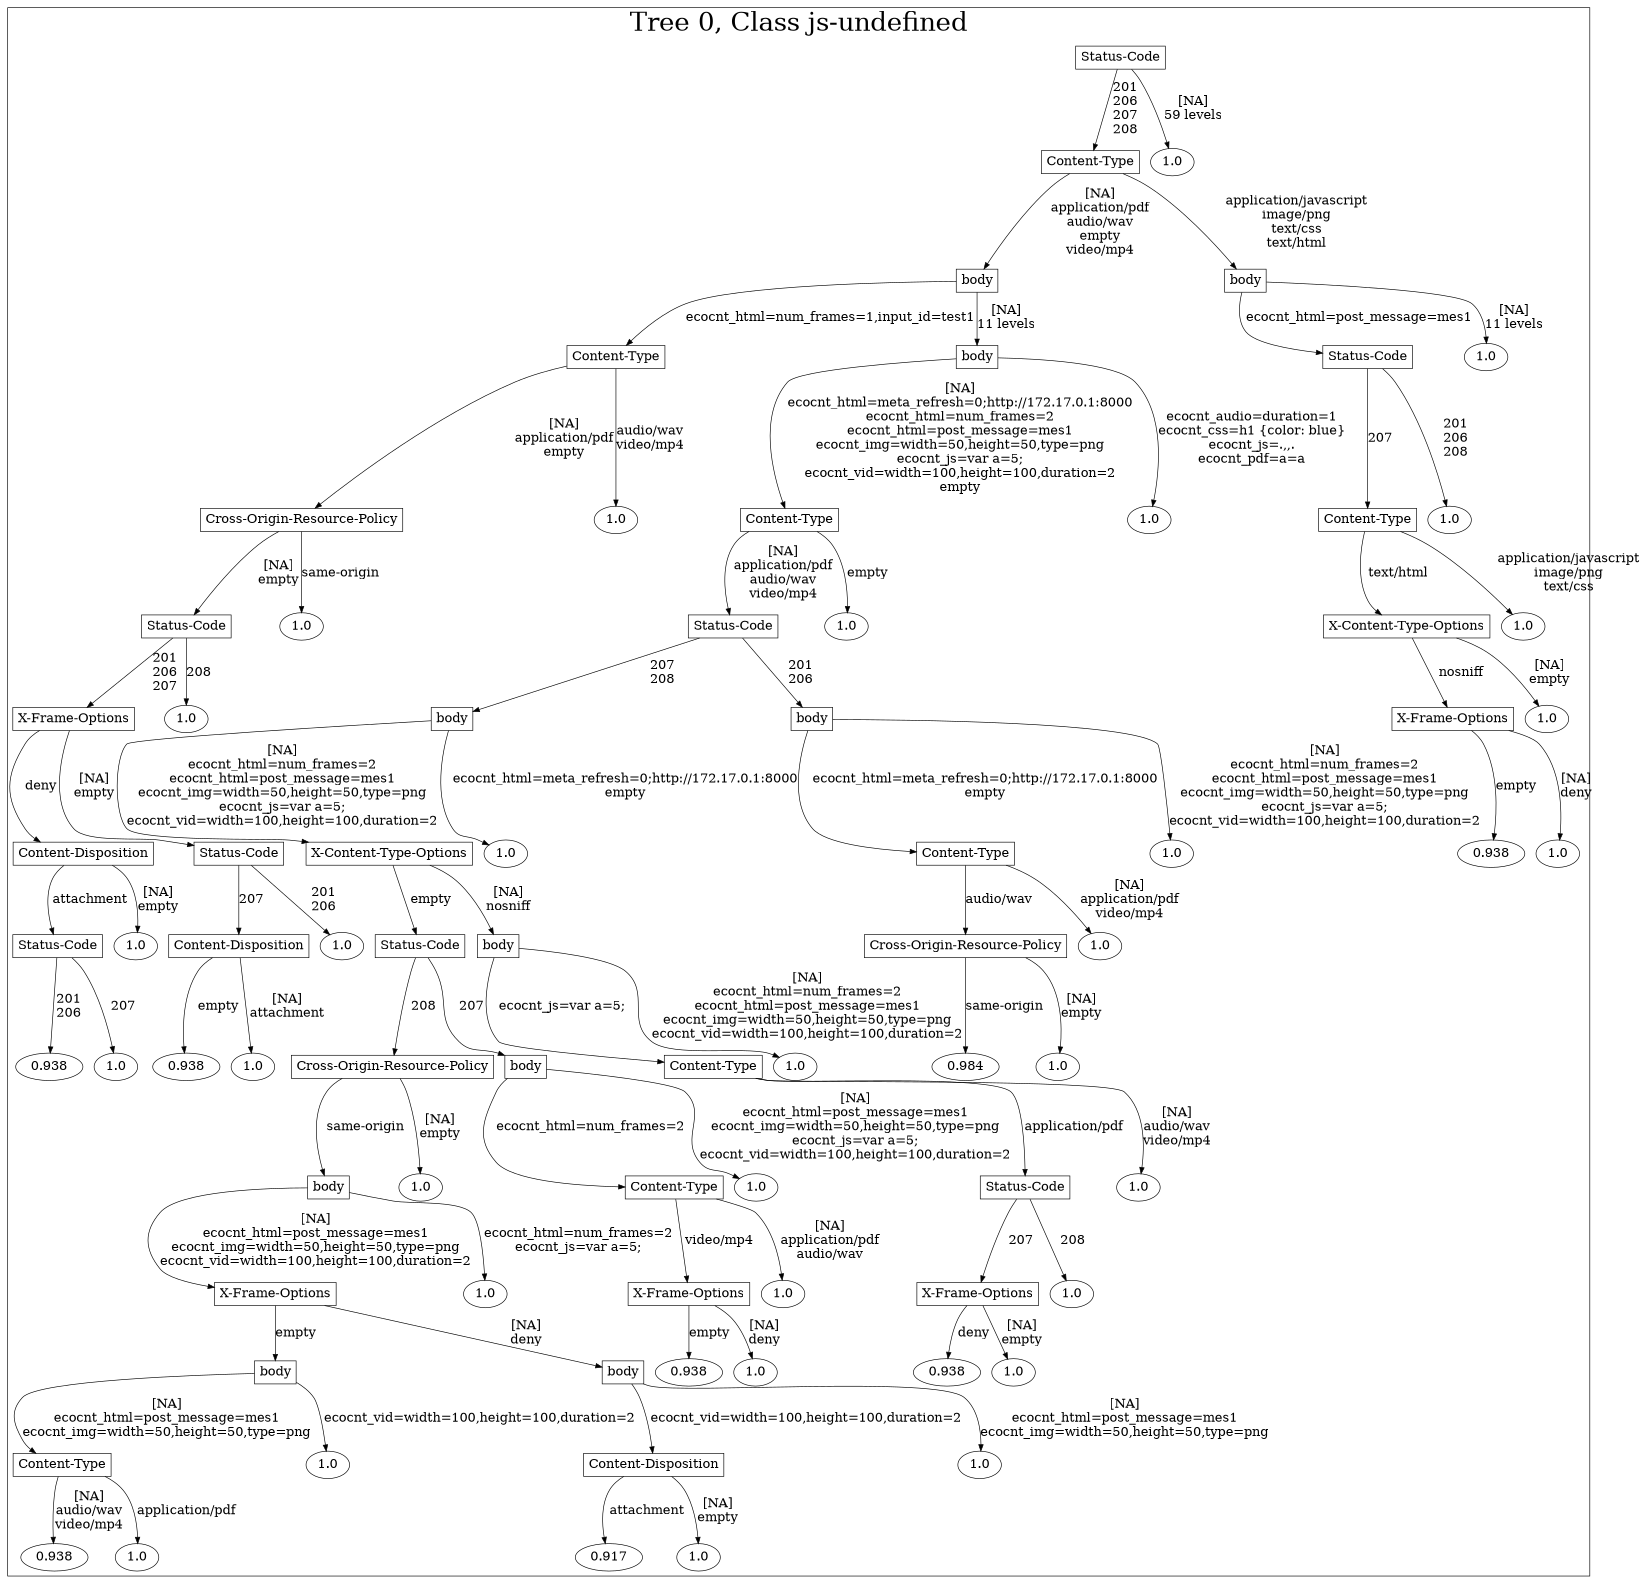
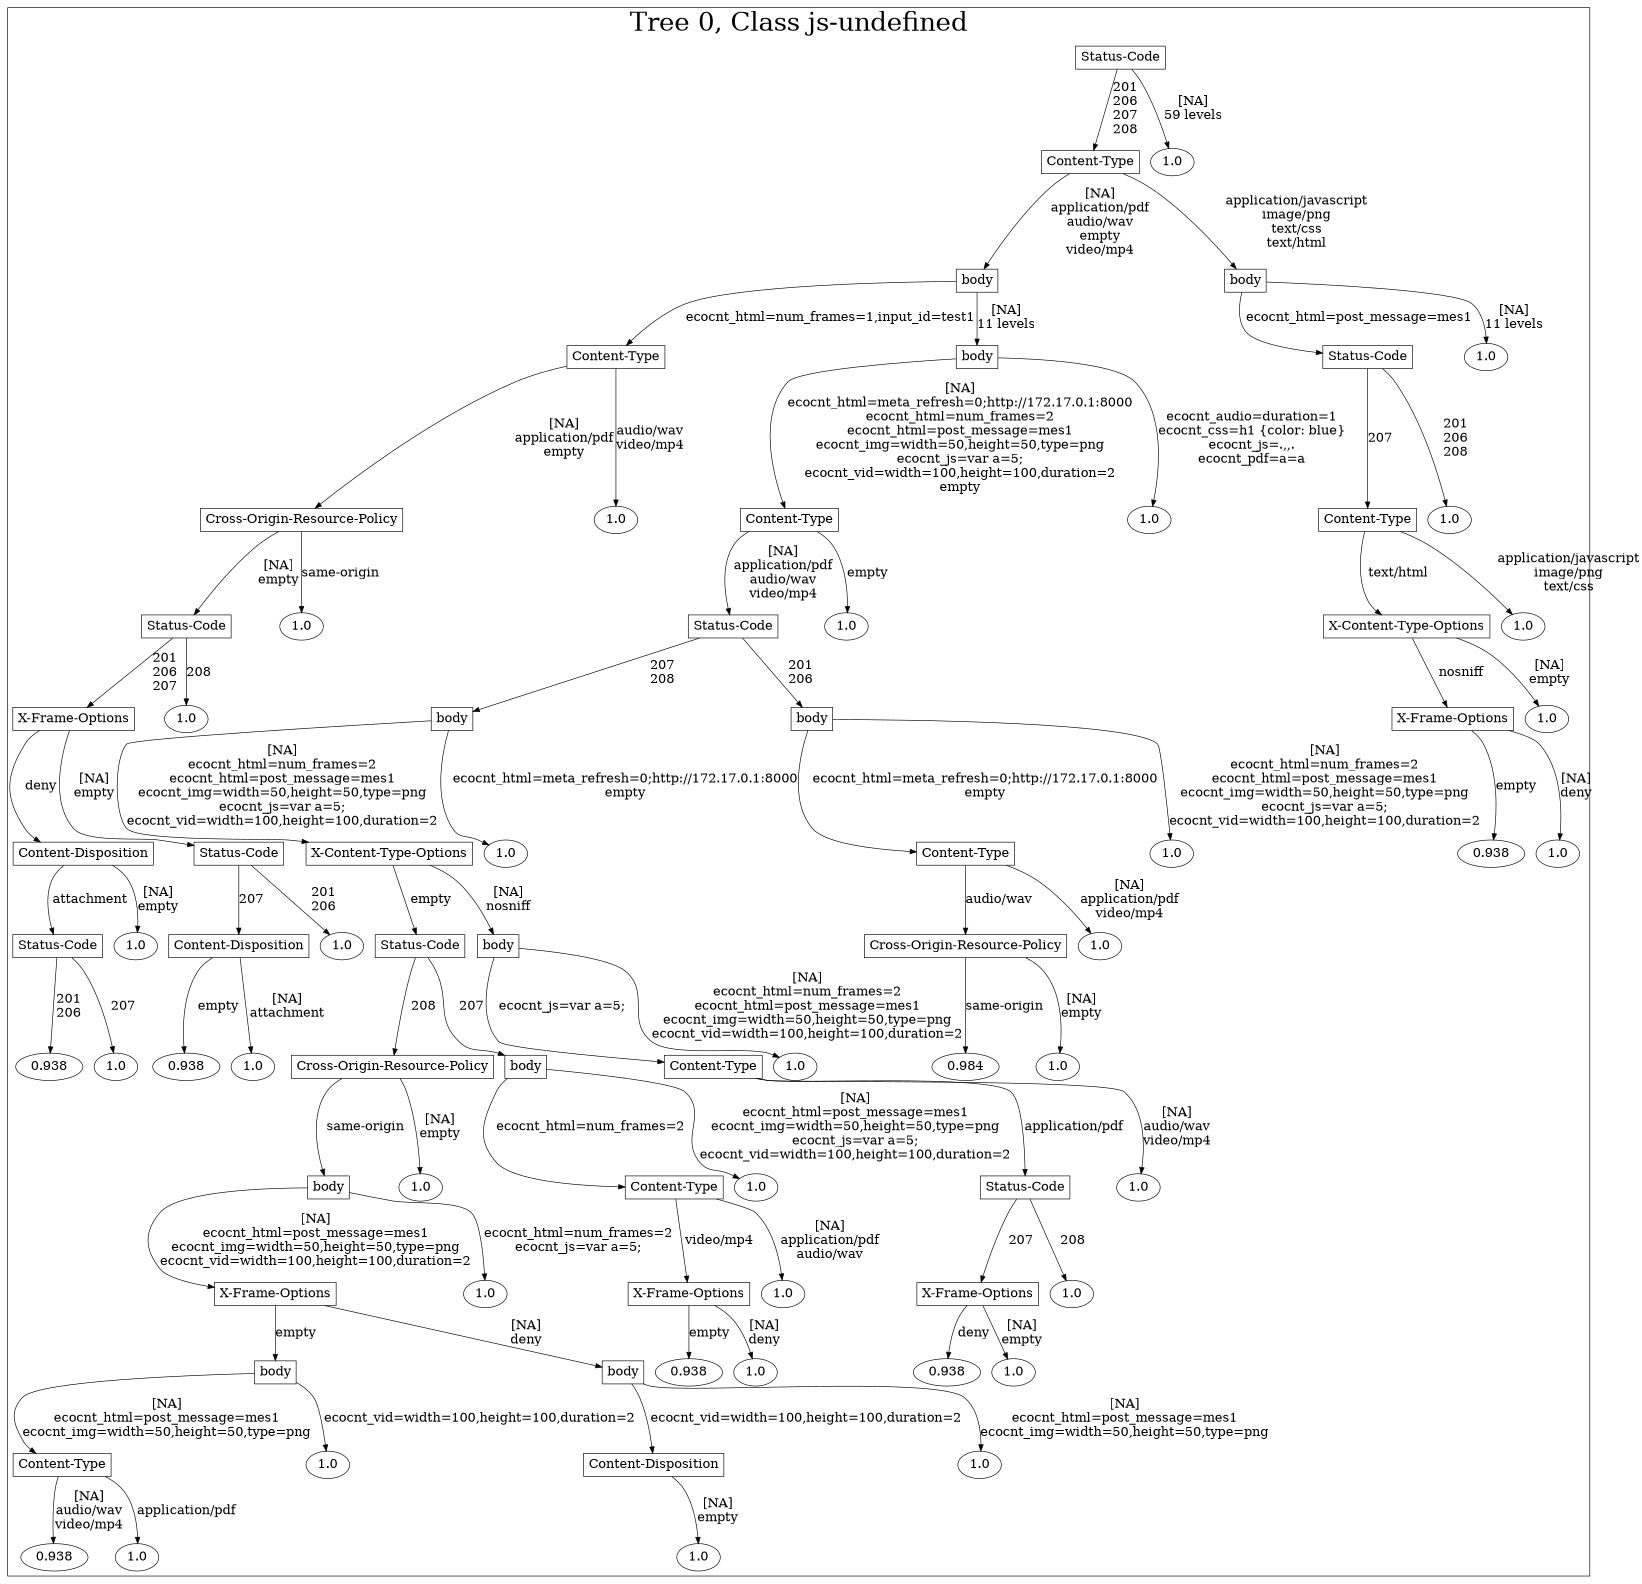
node "0.917": removed
